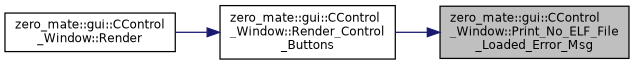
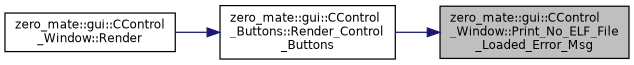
node "zero_mate::gui::CControl _Window::Render_Control _Buttons": label "zero_mate::gui::CControl _Window::Render_Control _Buttons" -> "zero_mate::gui::CControl _Buttons::Render_Control _Buttons"
